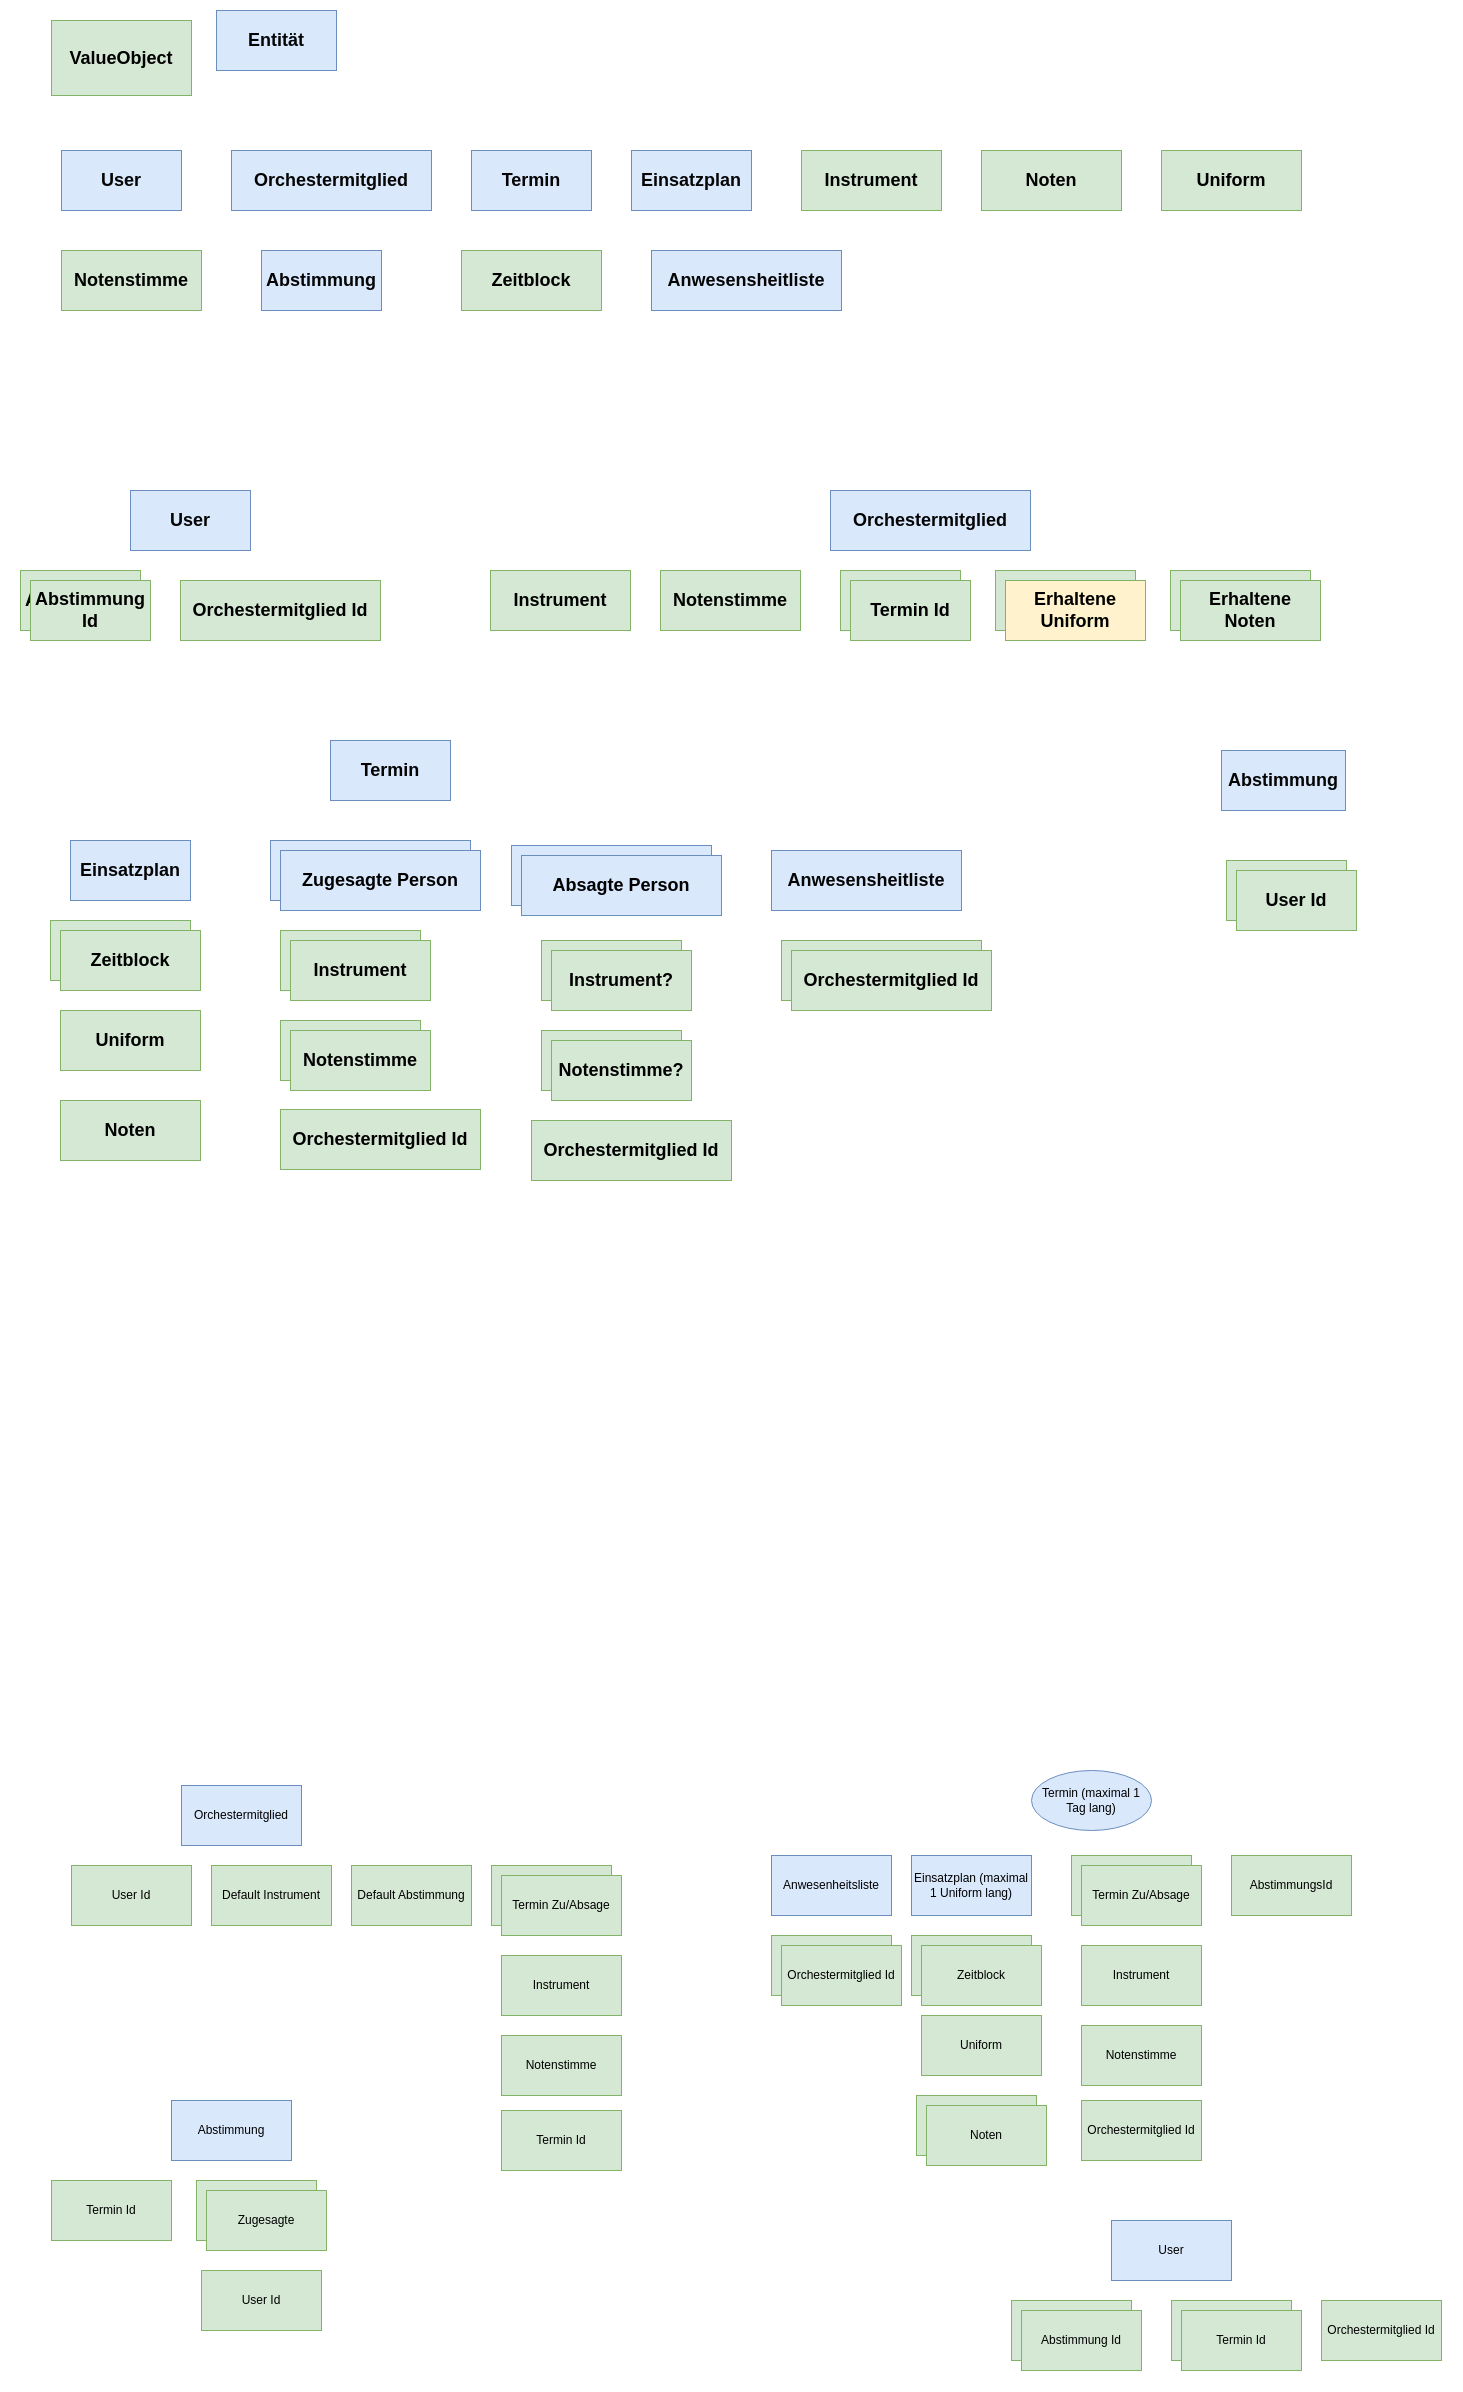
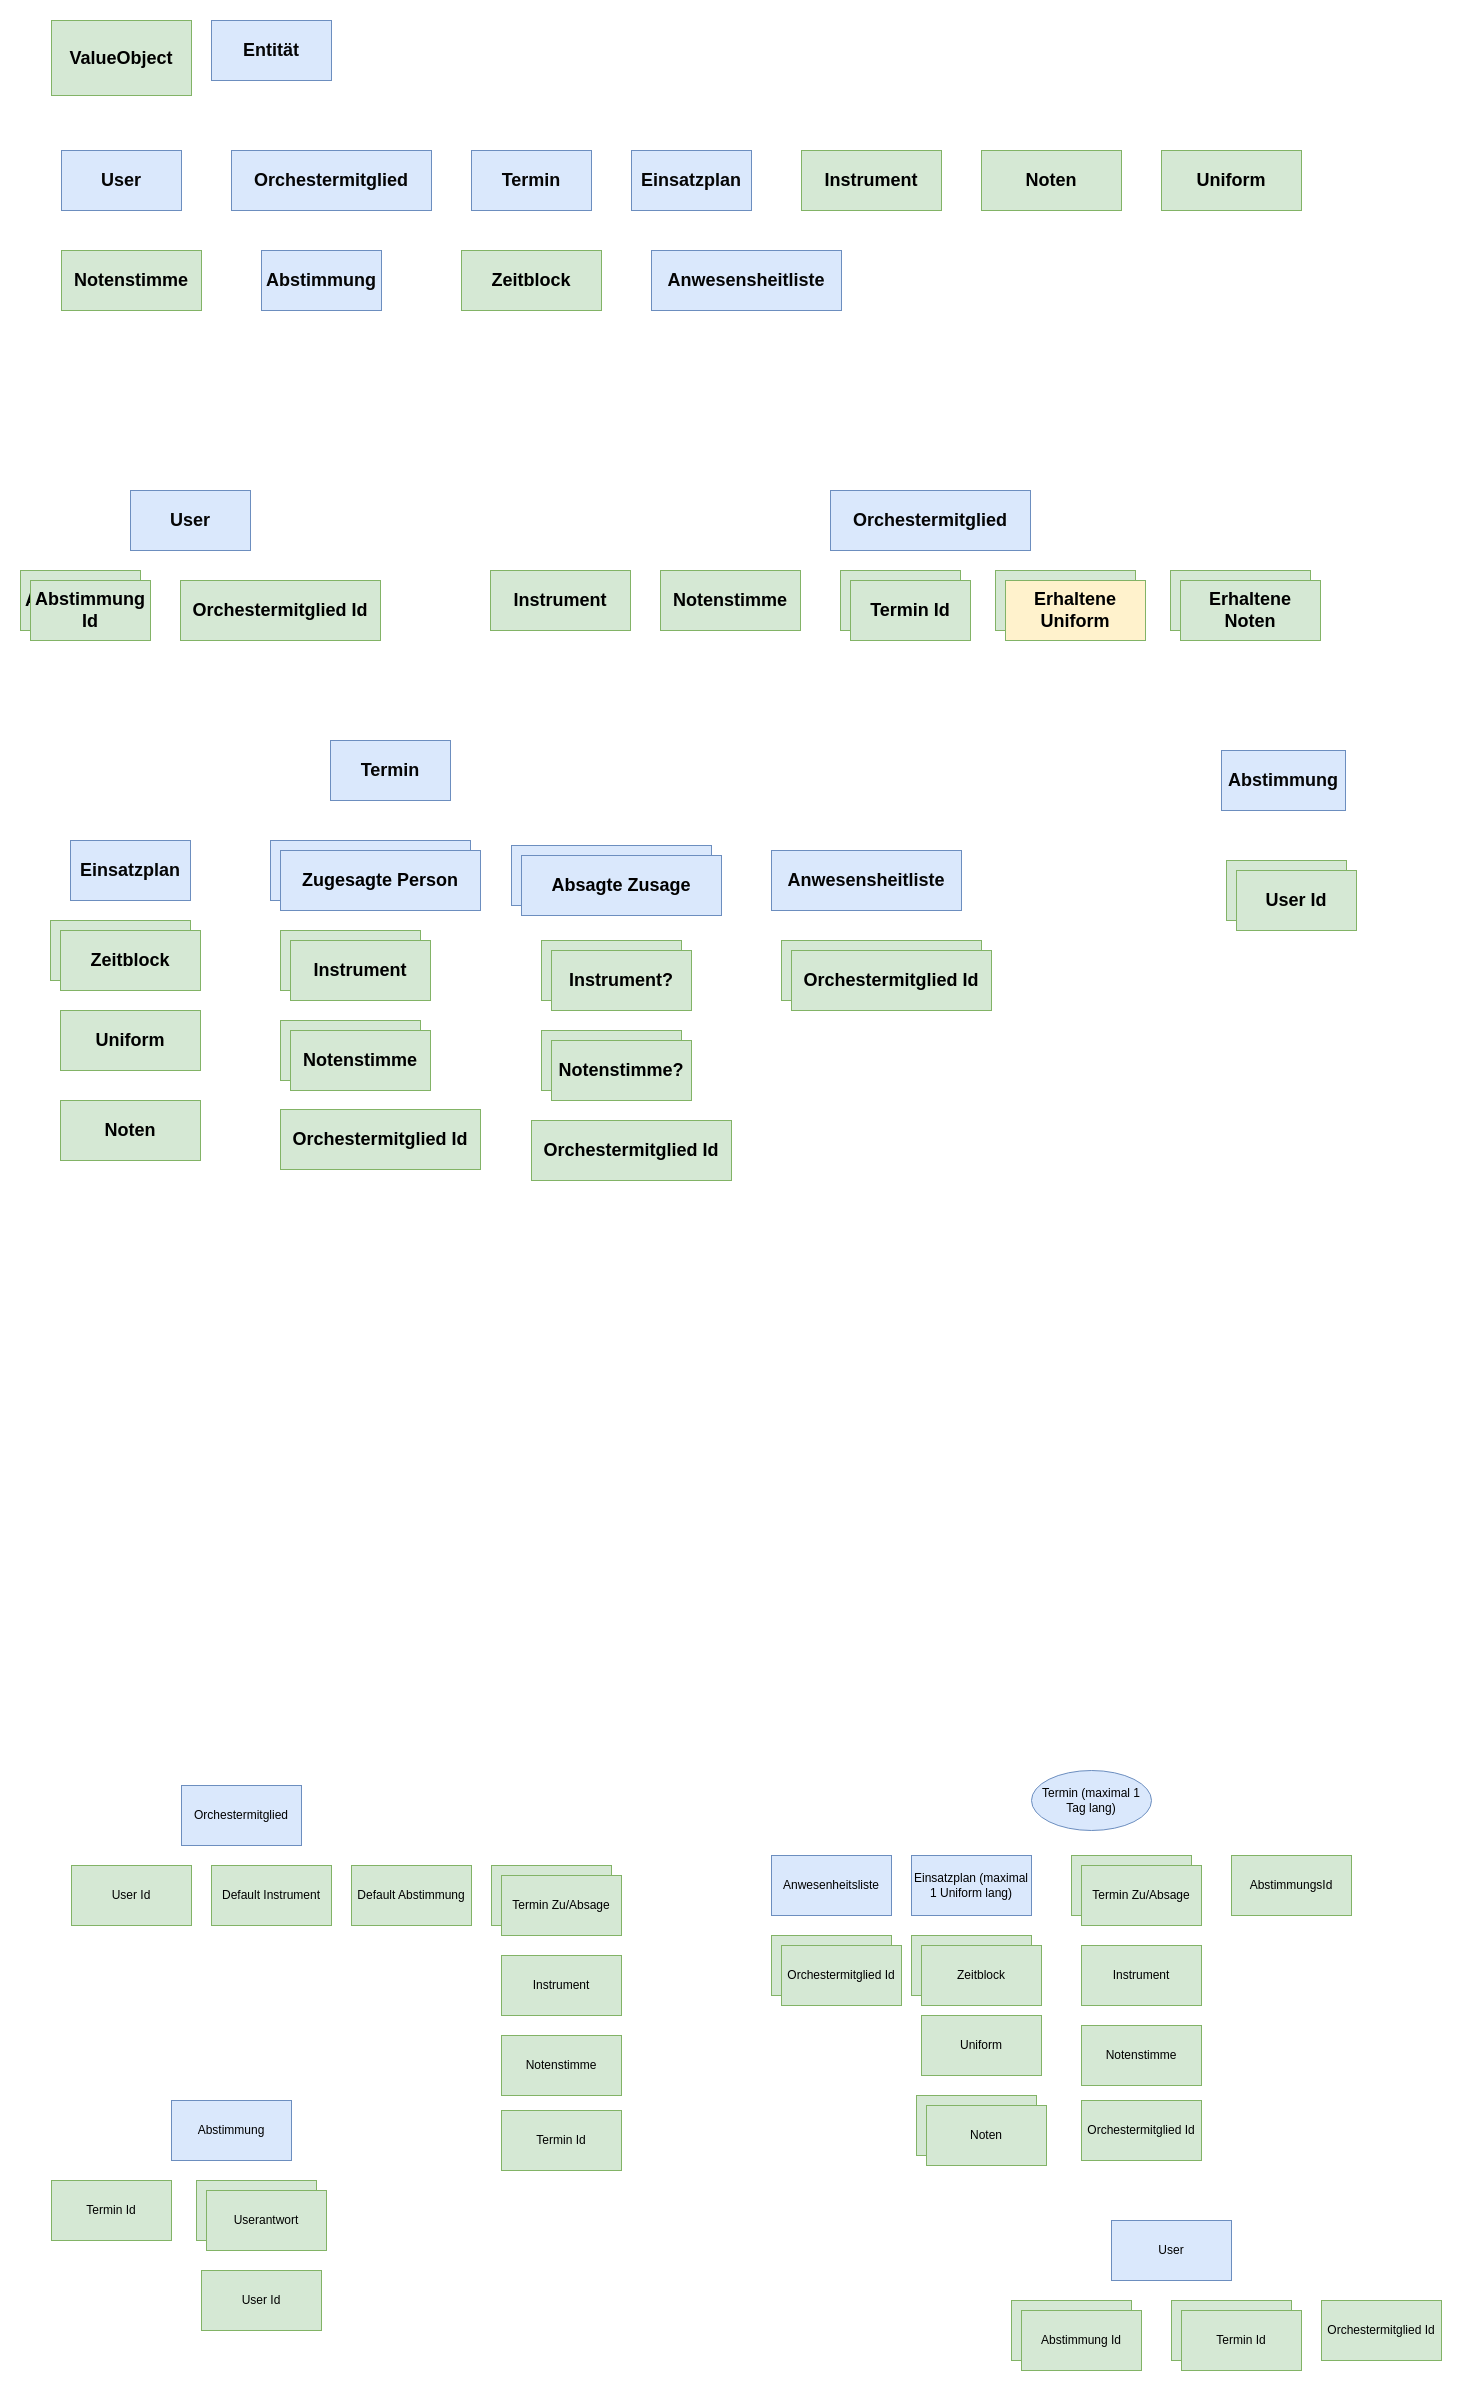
node "Entität": moved (277, 41) -> (272, 51)
node "Absagte Person": label "Absagte Person" -> "Absagte Zusage"
node "Zugesagte": label "Zugesagte" -> "Userantwort"
